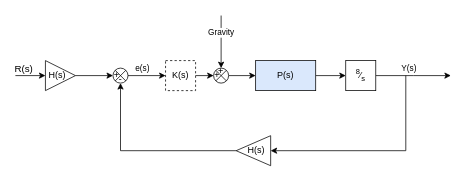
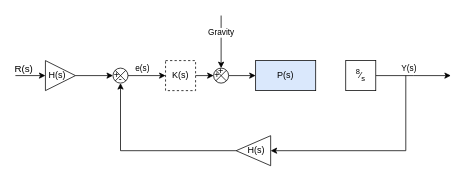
edge "P(s)" -> "8⁄s": removed
